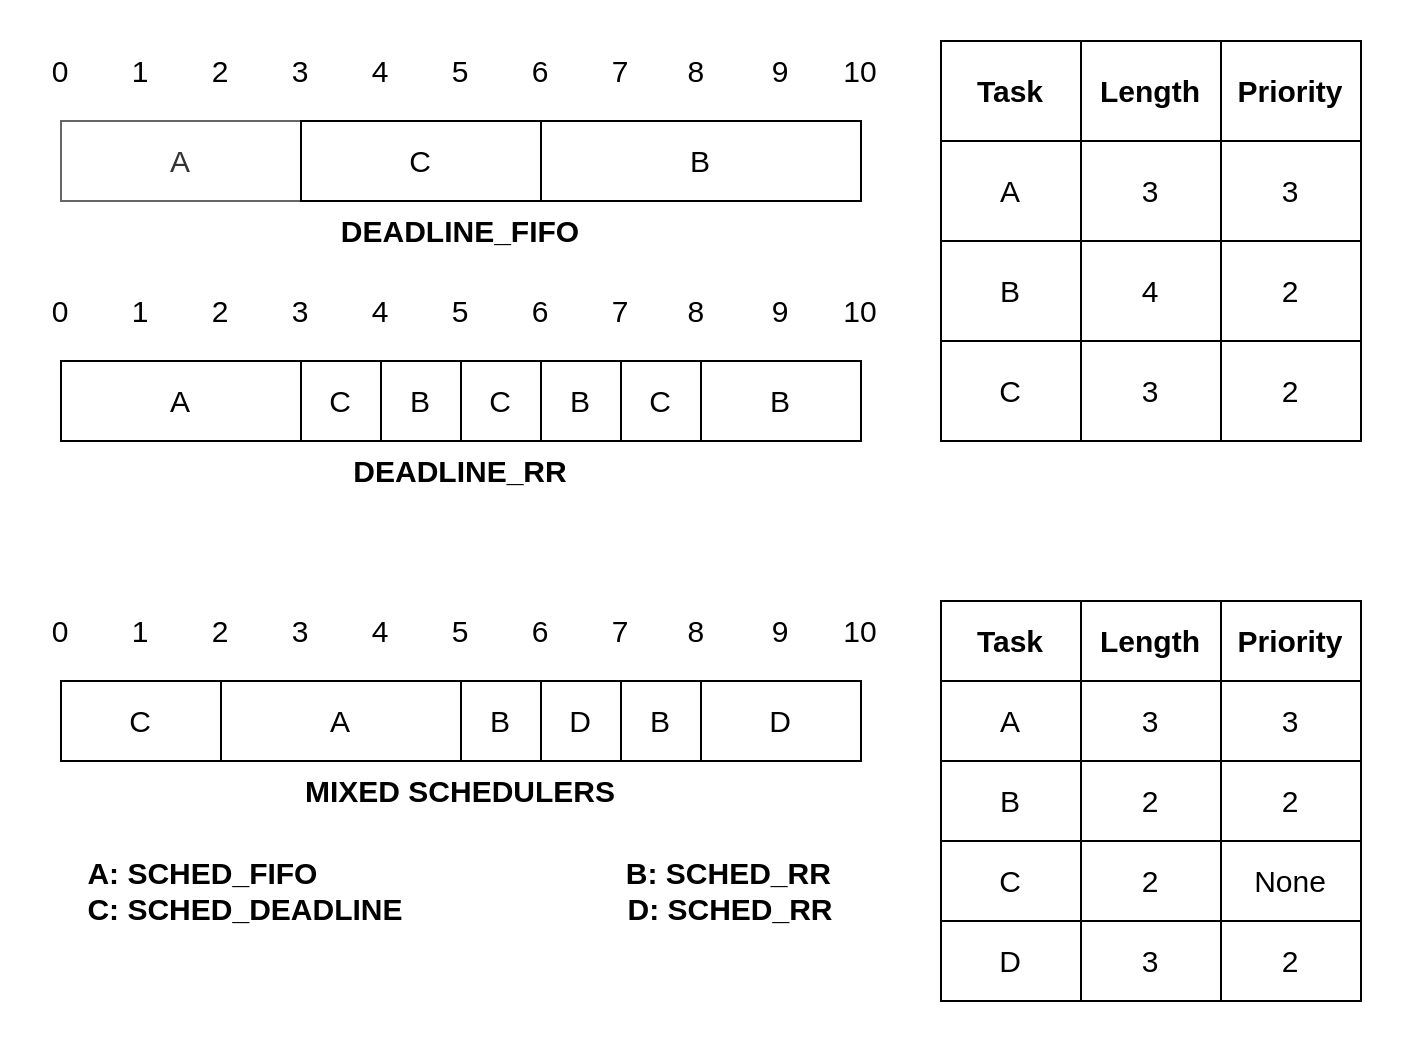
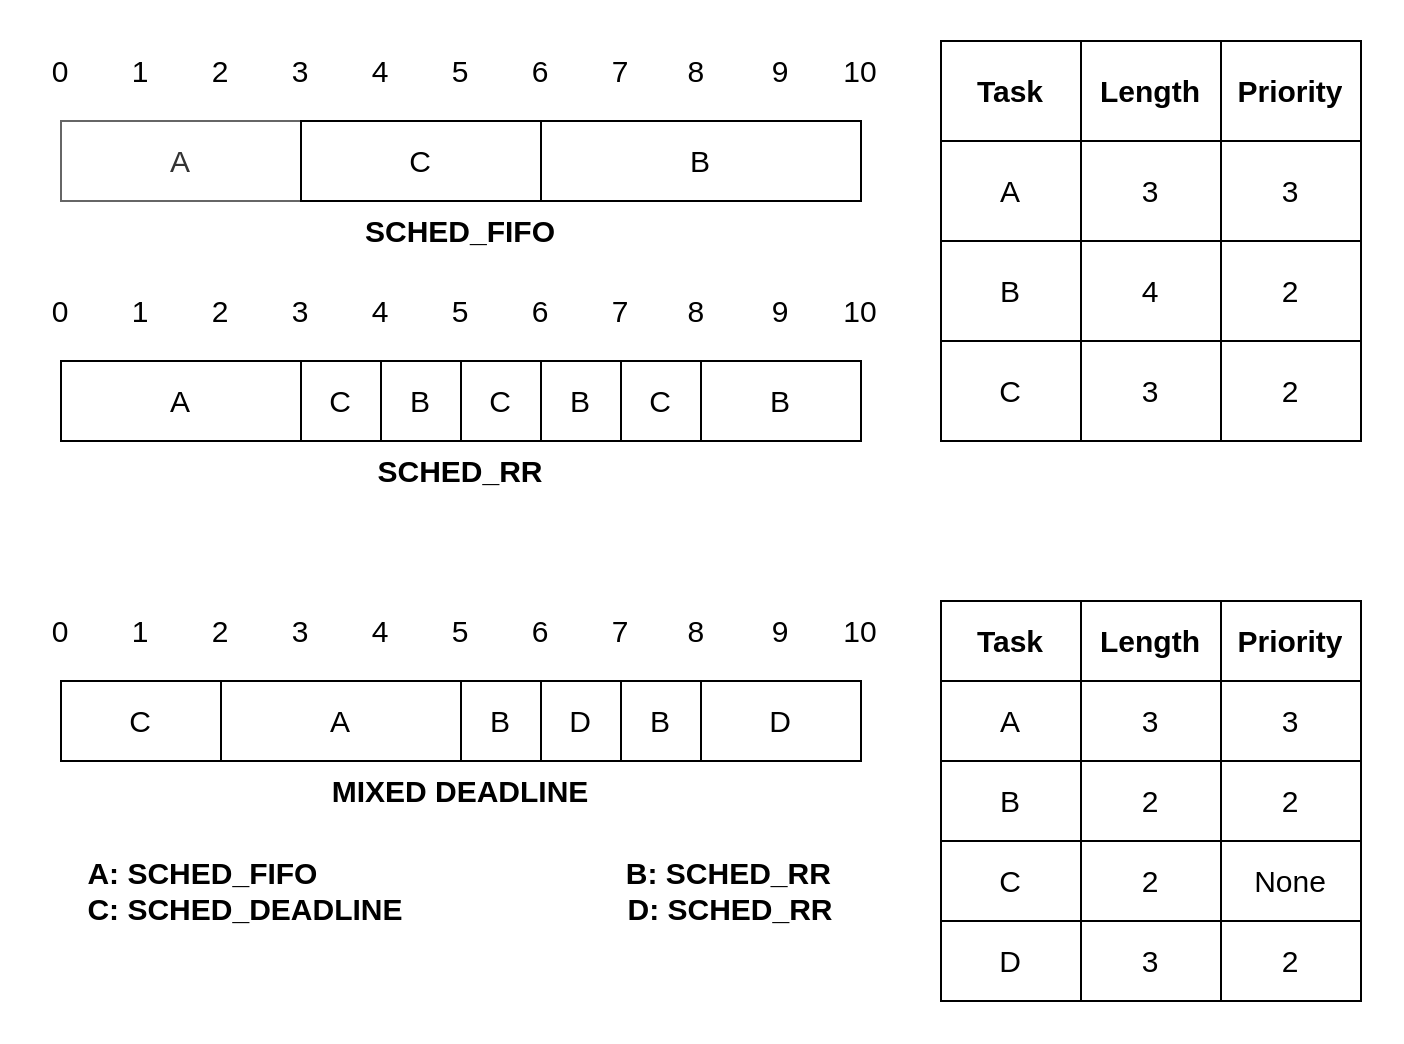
node "DEADLINE_FIFO": label "DEADLINE_FIFO" -> "SCHED_FIFO"
node "DEADLINE_RR": label "DEADLINE_RR" -> "SCHED_RR"
node "MIXED SCHEDULERS": label "MIXED SCHEDULERS" -> "MIXED DEADLINE"
